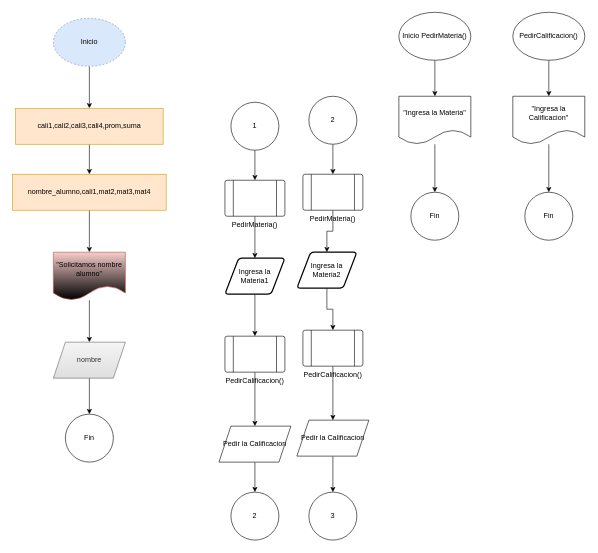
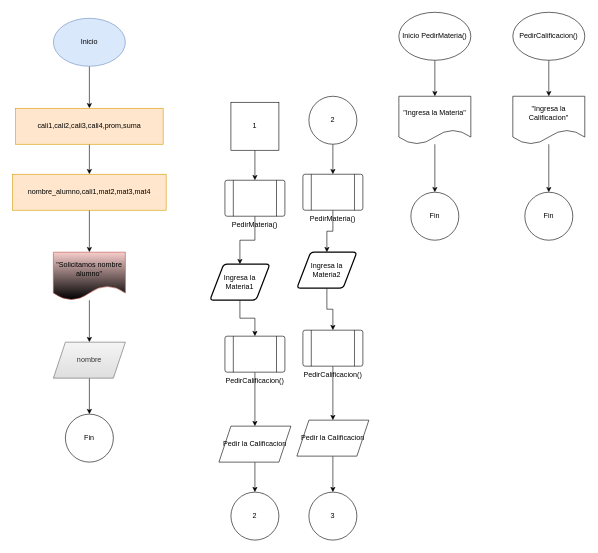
node "Inicio": style dashed -> solid
node "1": shape ellipse -> rectangle
node "Ingresa la Materia1": moved (255, 276) -> (240, 282)
